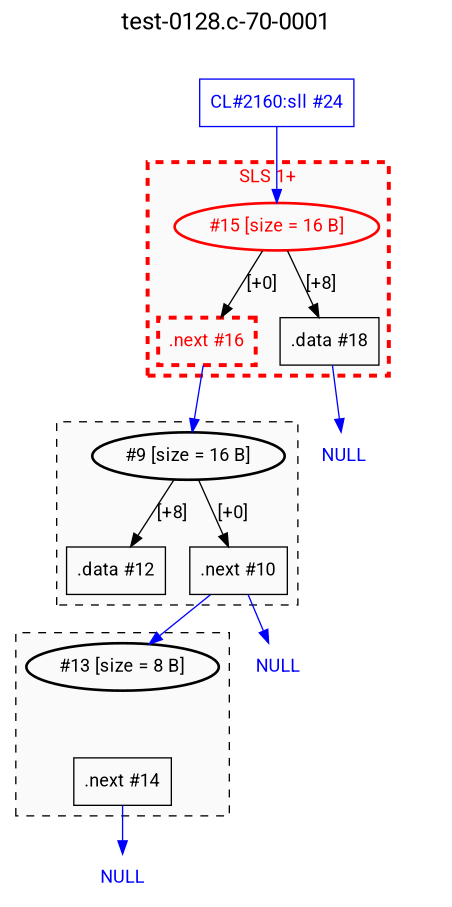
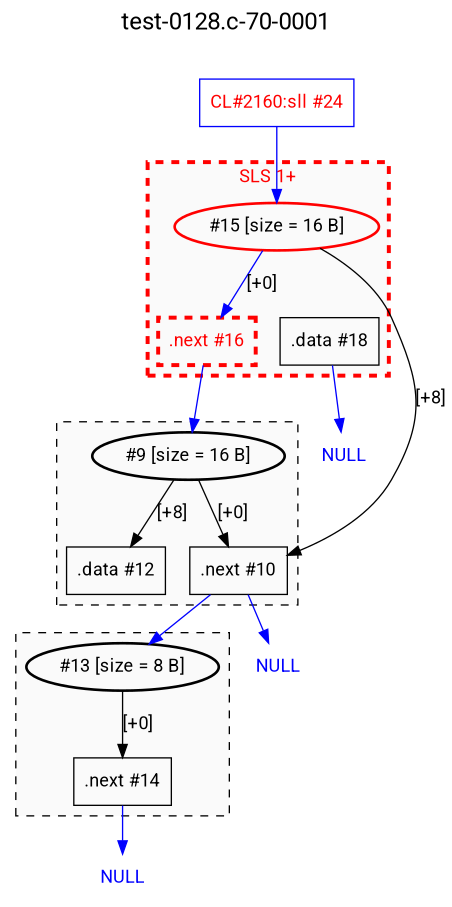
node "CL#2160:sll #24": fontcolor blue -> red
node "#15 [size = 16 B]": fontcolor red -> black
edge "#15 [size = 16 B]" -> ".next #16": color black -> blue
edge "#15 [size = 16 B]" -> ".data #18": now "#15 [size = 16 B]" -> ".next #10"
edge "#13 [size = 8 B]" -> ".next #14": added, label "[+0]"
